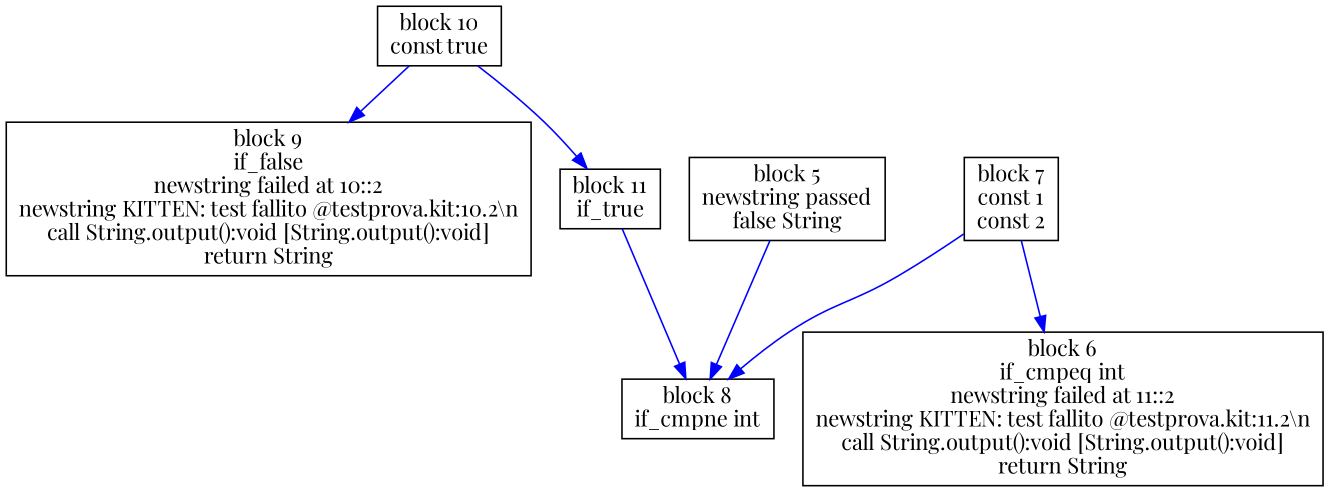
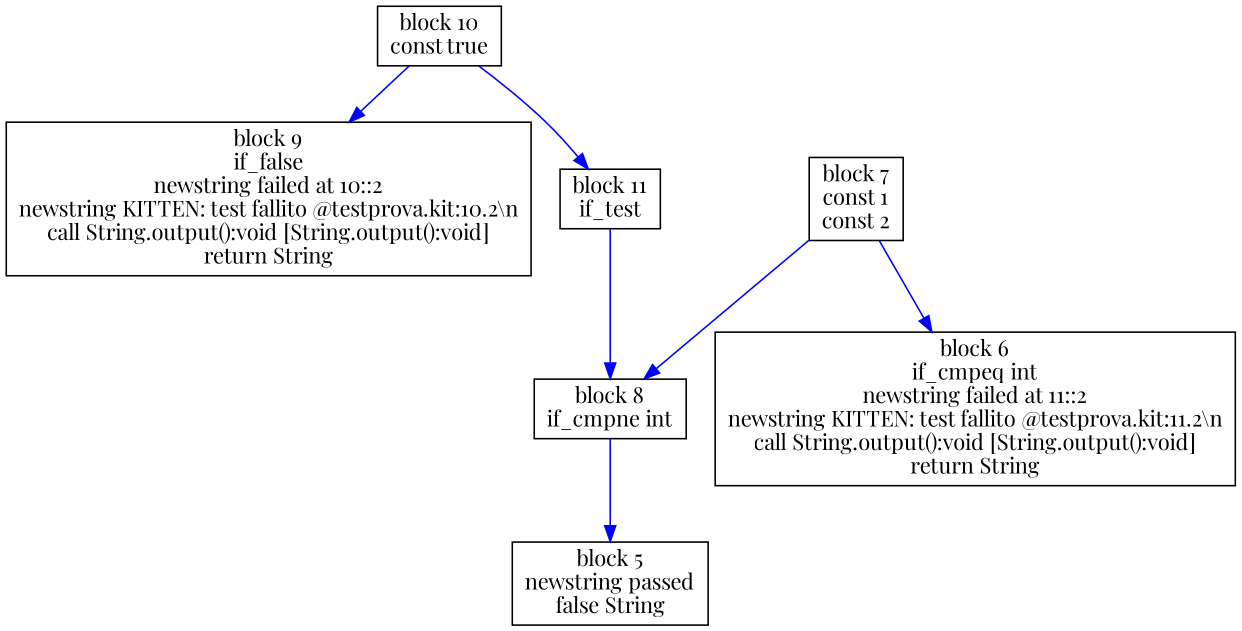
node "block 11 if_true": label "block 11 if_true" -> "block 11 if_test"
edge "block 5 newstring passed false String" -> "block 8 if_cmpne int": reversed
